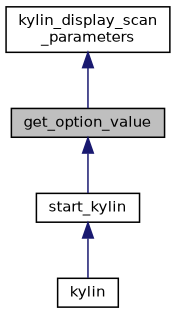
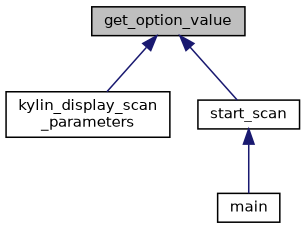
edge "get_option_value" -> "kylin_display_scan _parameters": reversed
node "start_kylin": label "start_kylin" -> "start_scan"
node "kylin": label "kylin" -> "main"
